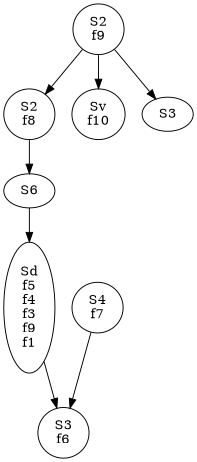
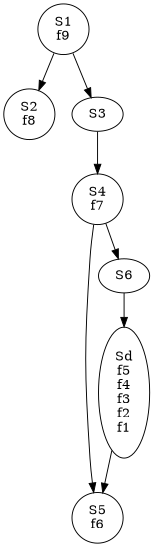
node "S2 f9": label "S2 f9" -> "S1 f9"
node "Sv f10": removed
edge "S3" -> "S4 f7": added
edge "S2 f8" -> "S6": now "S4 f7" -> "S6"
node "Sd f5 f4 f3 f9 f1": label "Sd f5 f4 f3 f9 f1" -> "Sd f5 f4 f3 f2 f1"
node "S3 f6": label "S3 f6" -> "S5 f6"
